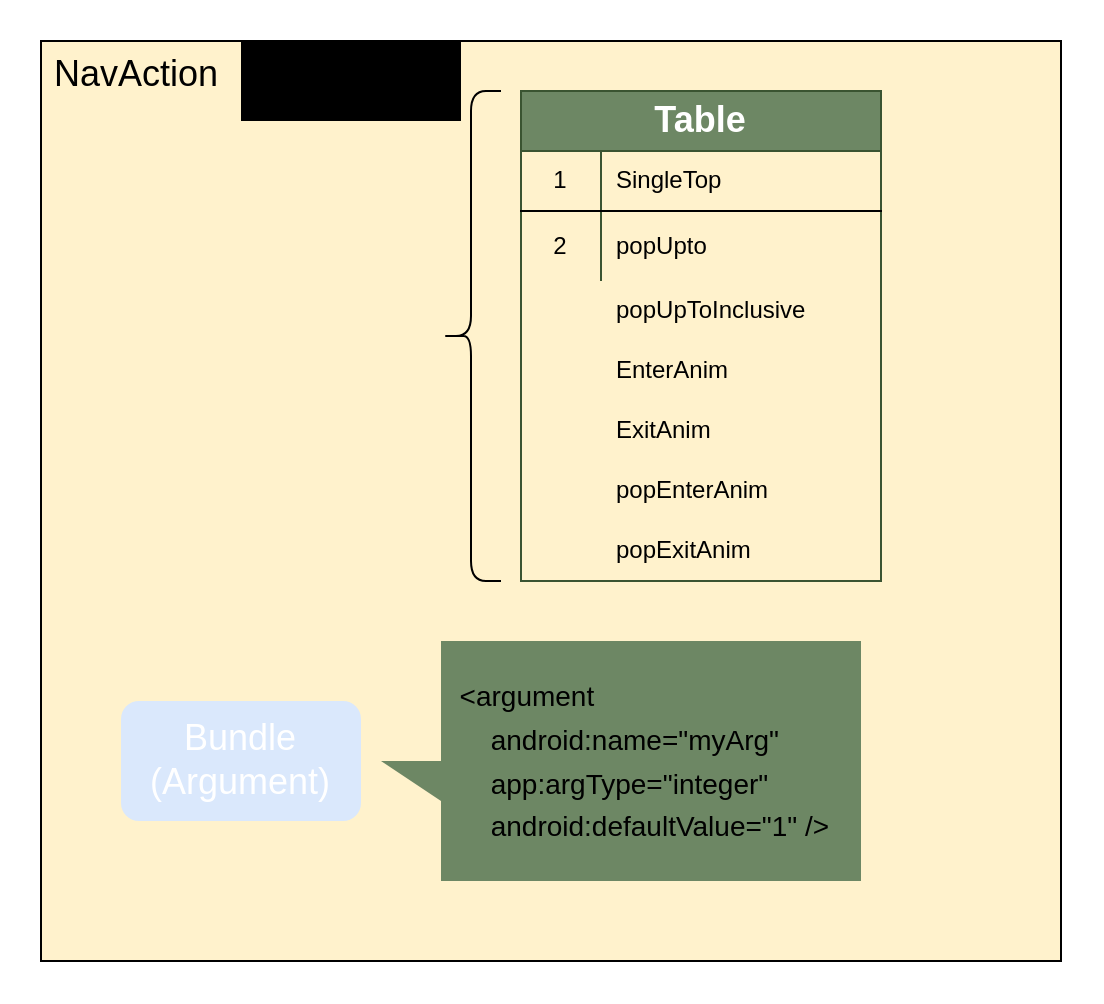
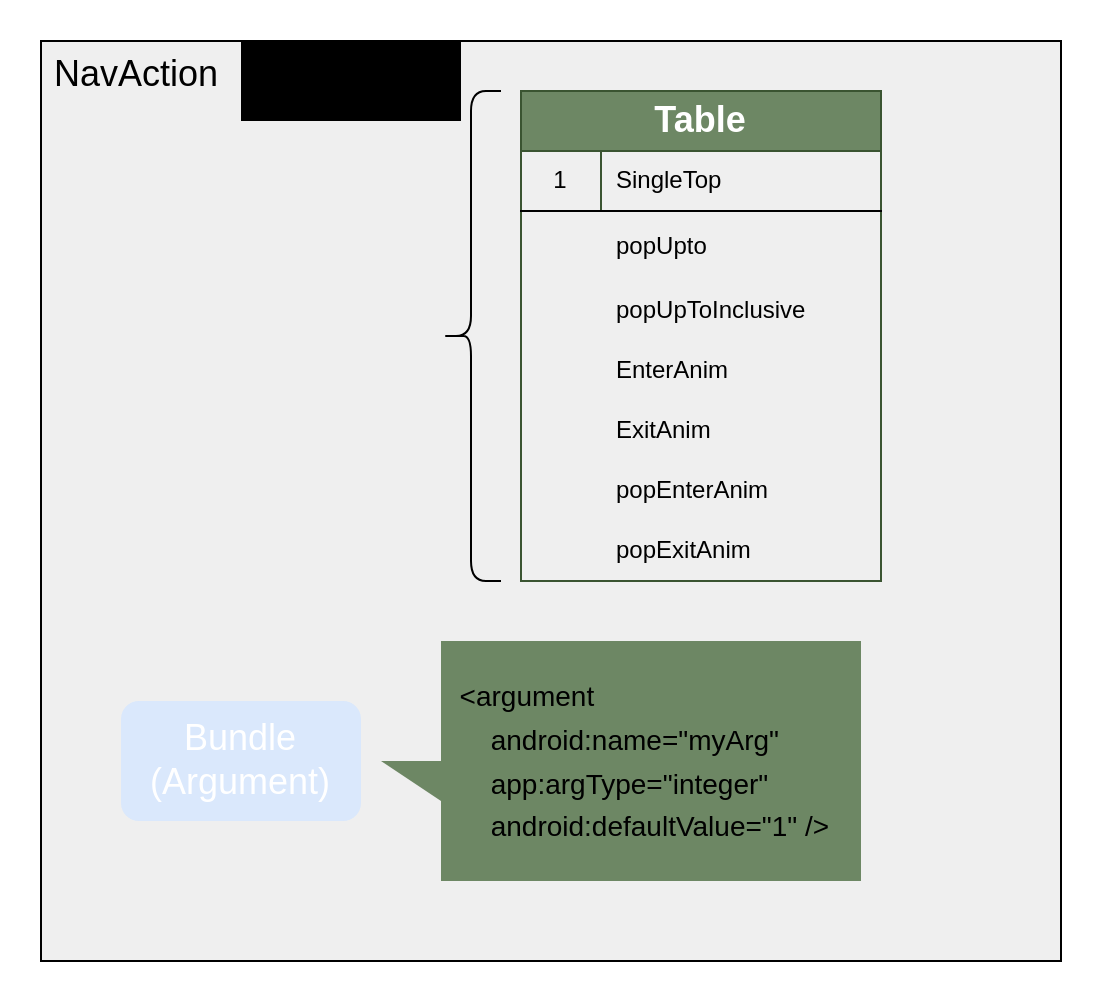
node "NavAction": fillcolor #fff2cc -> #efefef
node "2": removed
